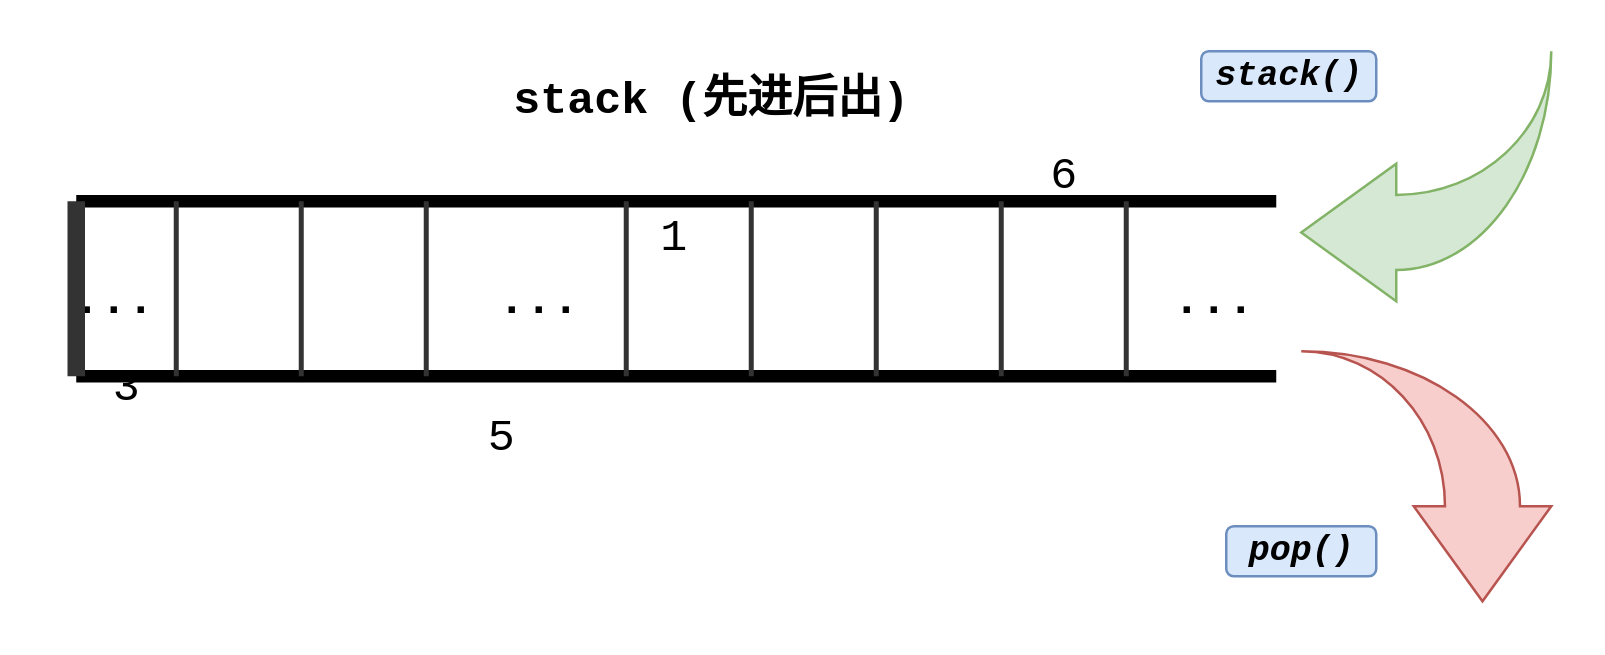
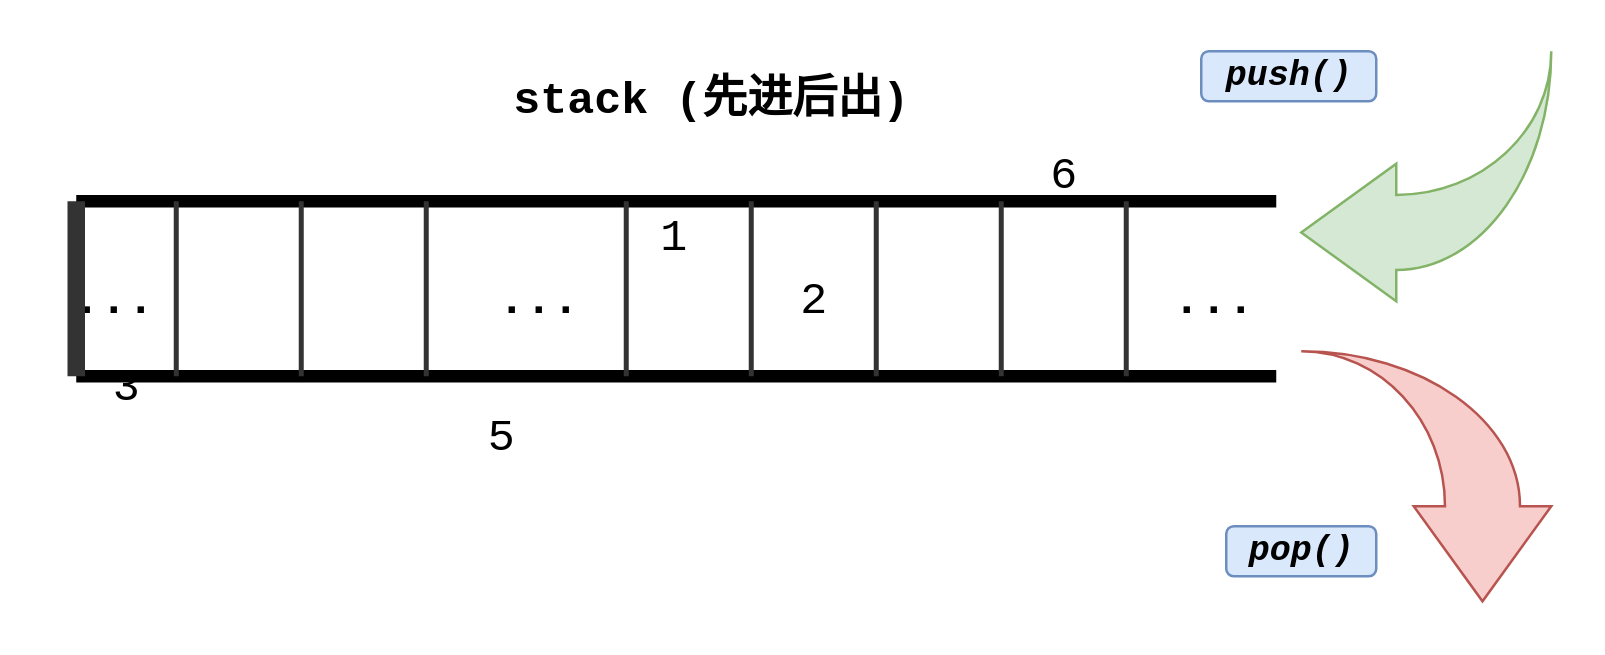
node "stack()": label "stack()" -> "push()"
node "2": added
